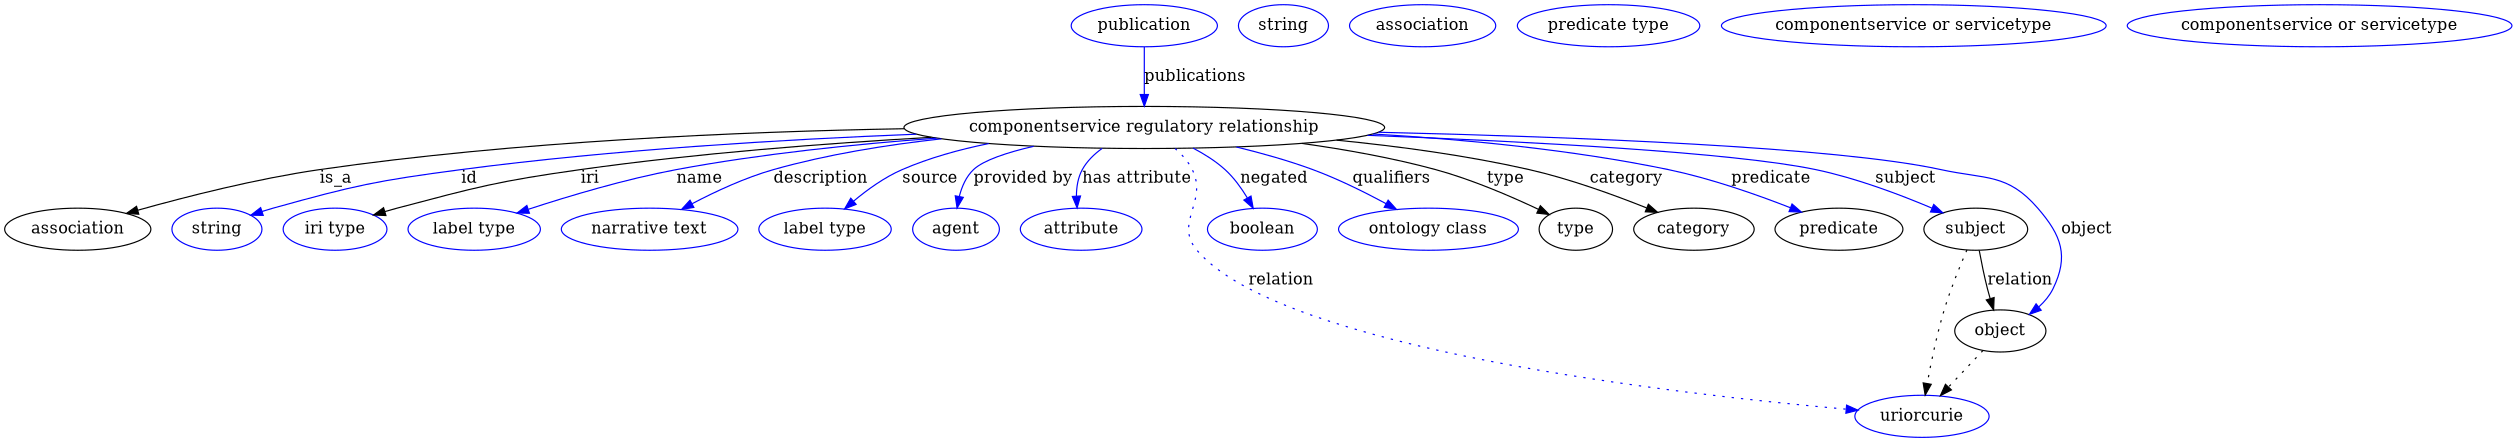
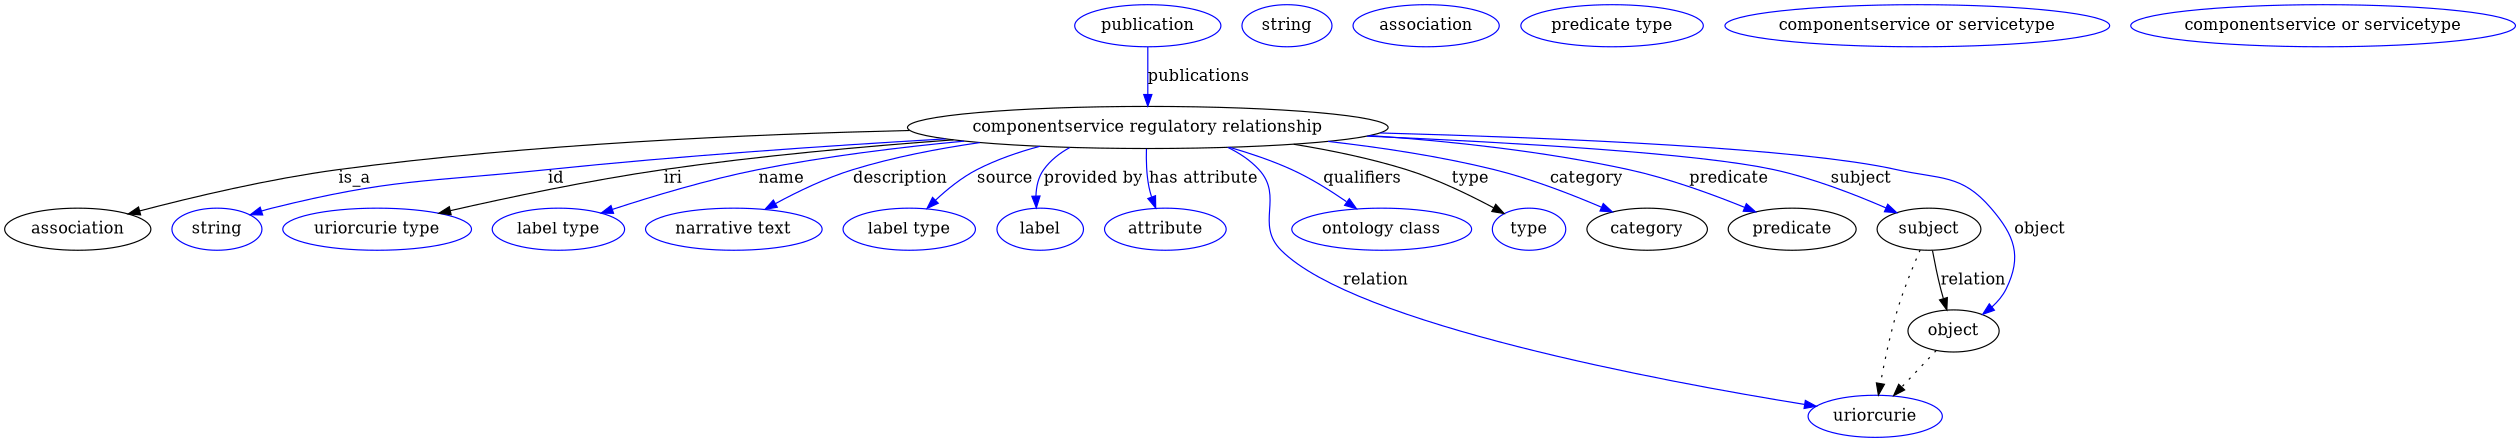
edge "componentservice regulatory relationship" -> "category": color black -> blue
node "iri type": label "iri type" -> "uriorcurie type"
node "agent": label "agent" -> "label"
node "boolean": removed
node "type": color black -> blue
edge "componentservice regulatory relationship" -> "uriorcurie": style dotted -> solid
